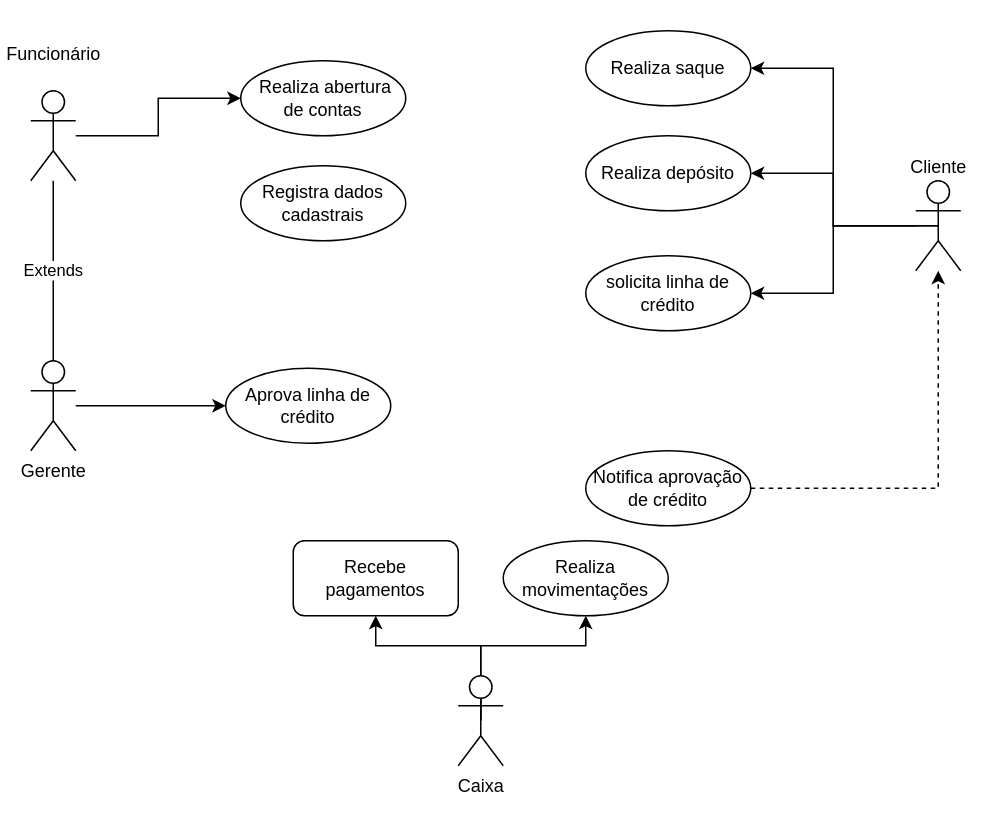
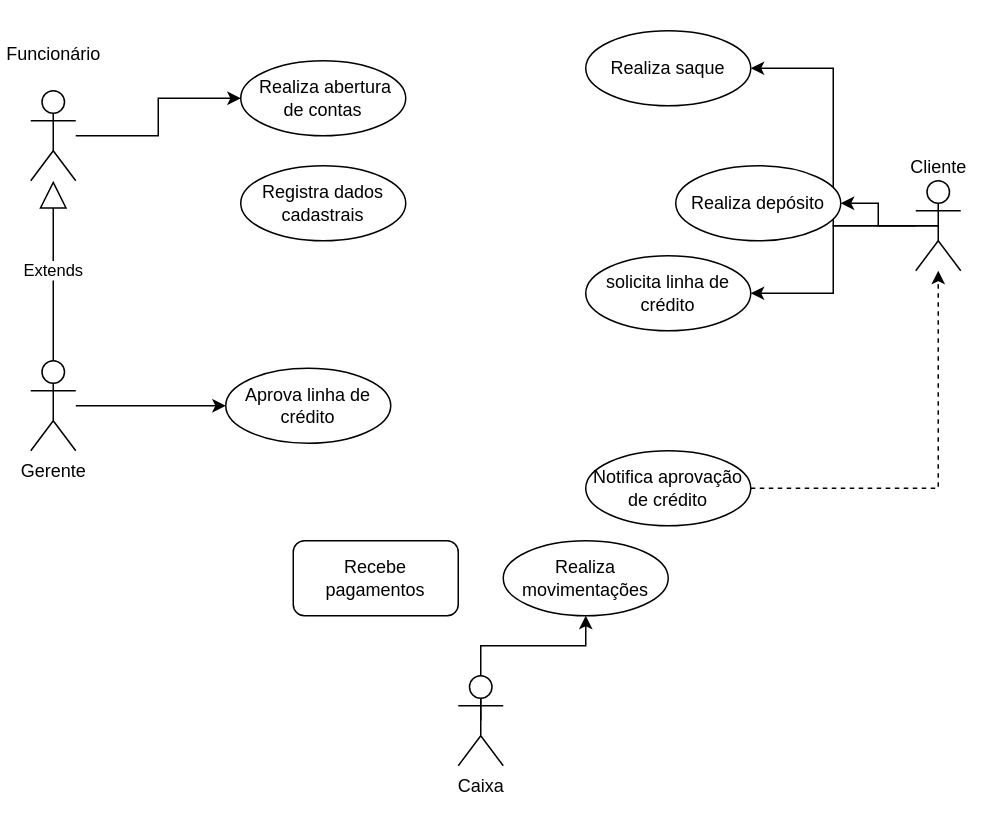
node "Realiza depósito": moved (668, 173) -> (758, 203)
edge "Funcionário" -- "Gerente": arrowhead none -> block
edge "Caixa" -> "Recebe pagamentos": removed
